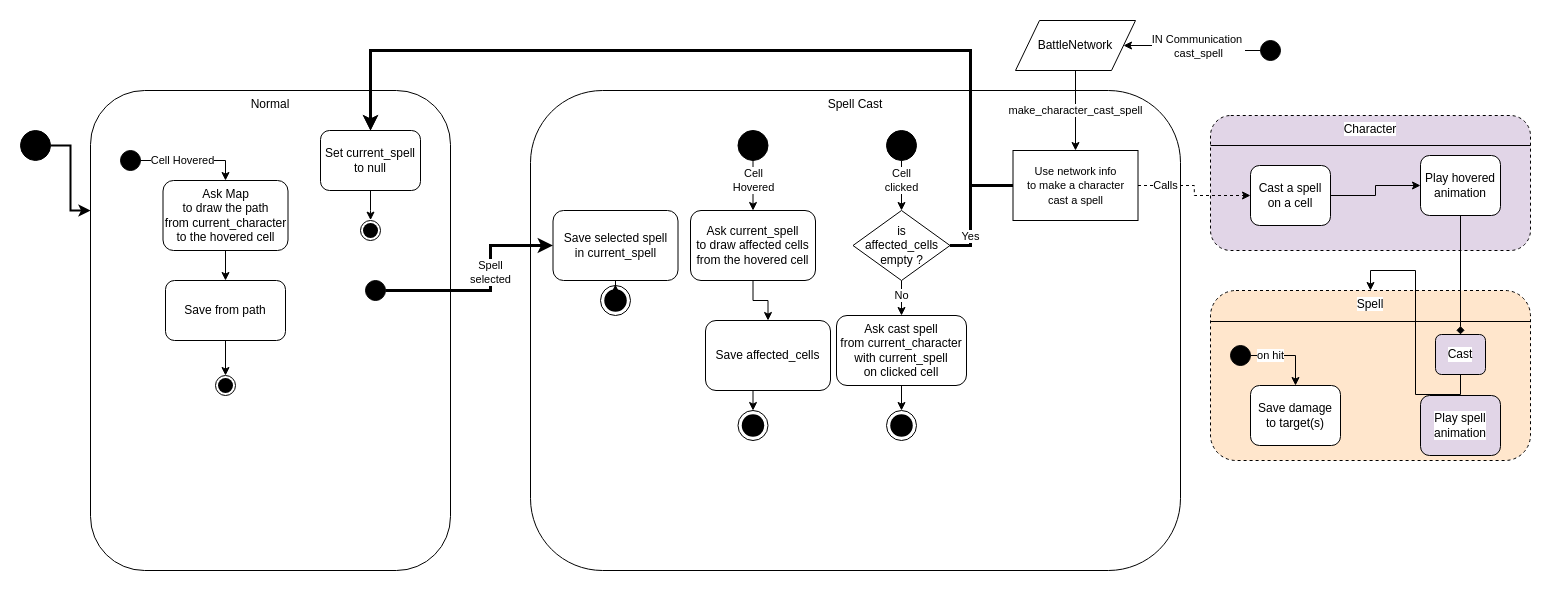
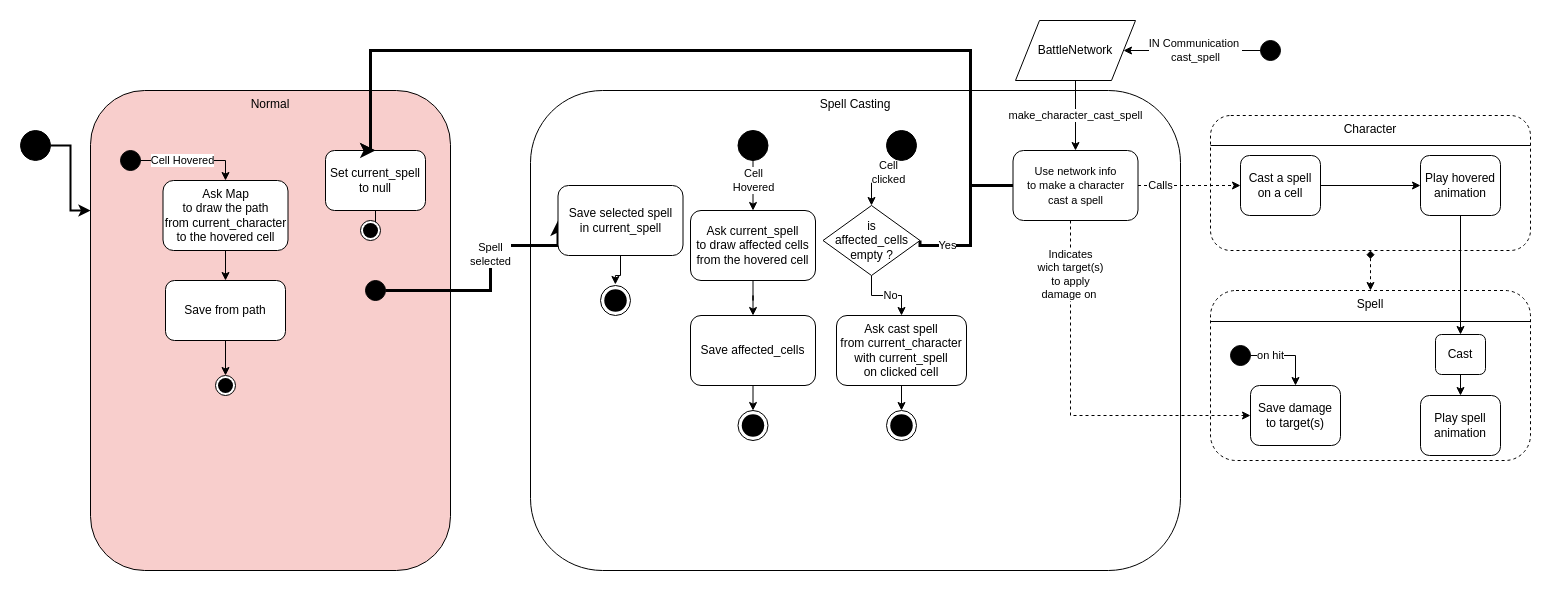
node "BattleNetwork": size 120x50 -> 120x60
node "Normal": fillcolor #ffffff -> #f8cecc
node "Spell Cast": label "Spell Cast" -> "Spell Casting"
node "Set current_spell to null": moved (371, 161) -> (376, 181)
node "Character": fillcolor #e1d5e7 -> #ffffff
node "Use network info to make a character cast a spell": shape rectangle -> rounded rectangle
node "Cast a spell on a cell": moved (1291, 196) -> (1281, 186)
node "Save selected spell in current_spell": moved (616, 246) -> (621, 221)
node "is affected_cells empty ?": moved (902, 246) -> (872, 241)
edge "Character" -- "Spell": added
edge "Play hovered animation" -> "Cast": arrowhead diamond -> classic
edge "Cast" -> "Spell": now "Cast" -> "Play spell animation"
node "Cast": fillcolor #e1d5e7 -> #ffffff
node "Save affected_cells": moved (768, 356) -> (753, 351)
node "Spell": fillcolor #ffe6cc -> #ffffff
edge "Use network info to make a character cast a spell" -> "Save damage to target(s)": added, label "Indicates wich target(s) to apply damage on"
node "Play spell animation": fillcolor #e1d5e7 -> #ffffff
